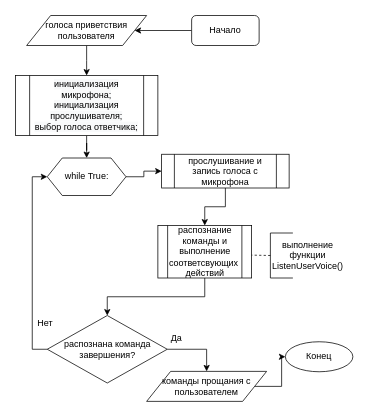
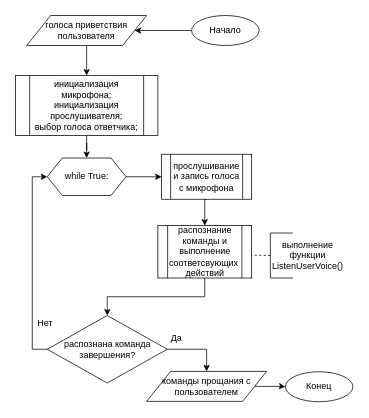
node "Начало": shape rounded rectangle -> ellipse
node "прослушивание и запись голоса с микрофона": size 128x34 -> 90x45
node "Конец": moved (319, 357) -> (319, 387)
